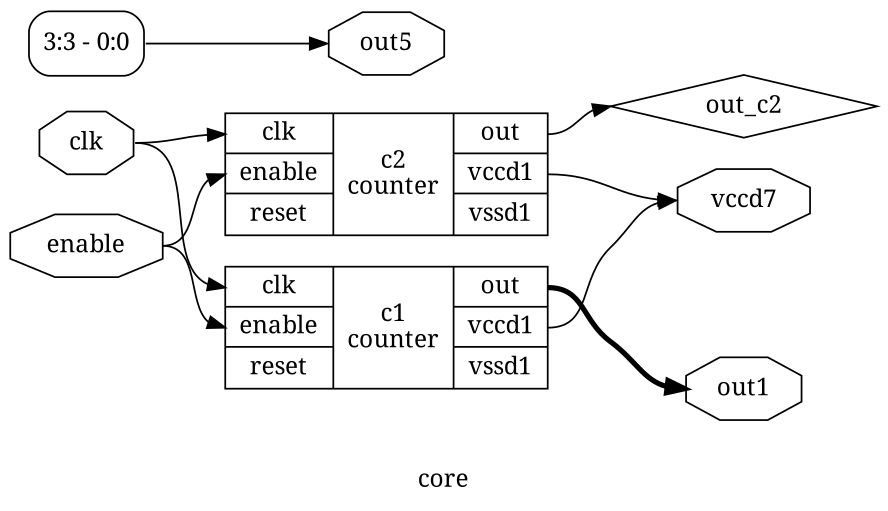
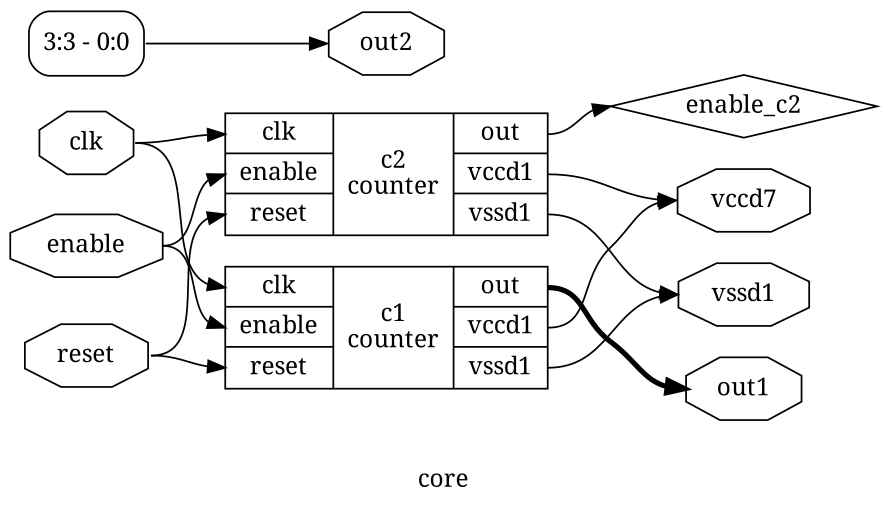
node "out5": label "out5" -> "out2"
node "out_c2": label "out_c2" -> "enable_c2"
node "vssd1": added
node "reset": added
